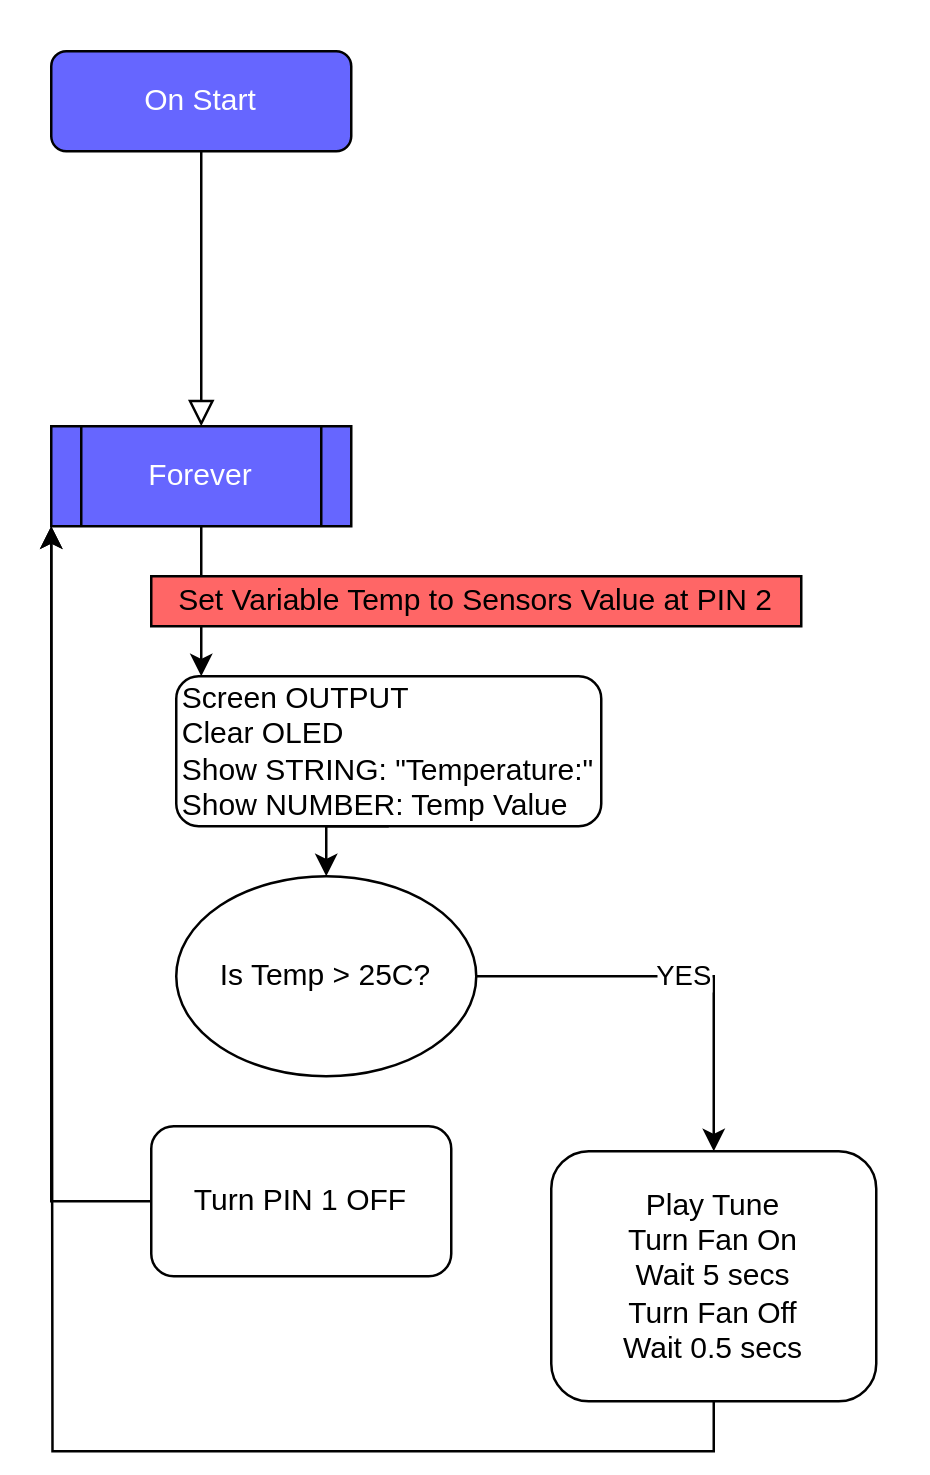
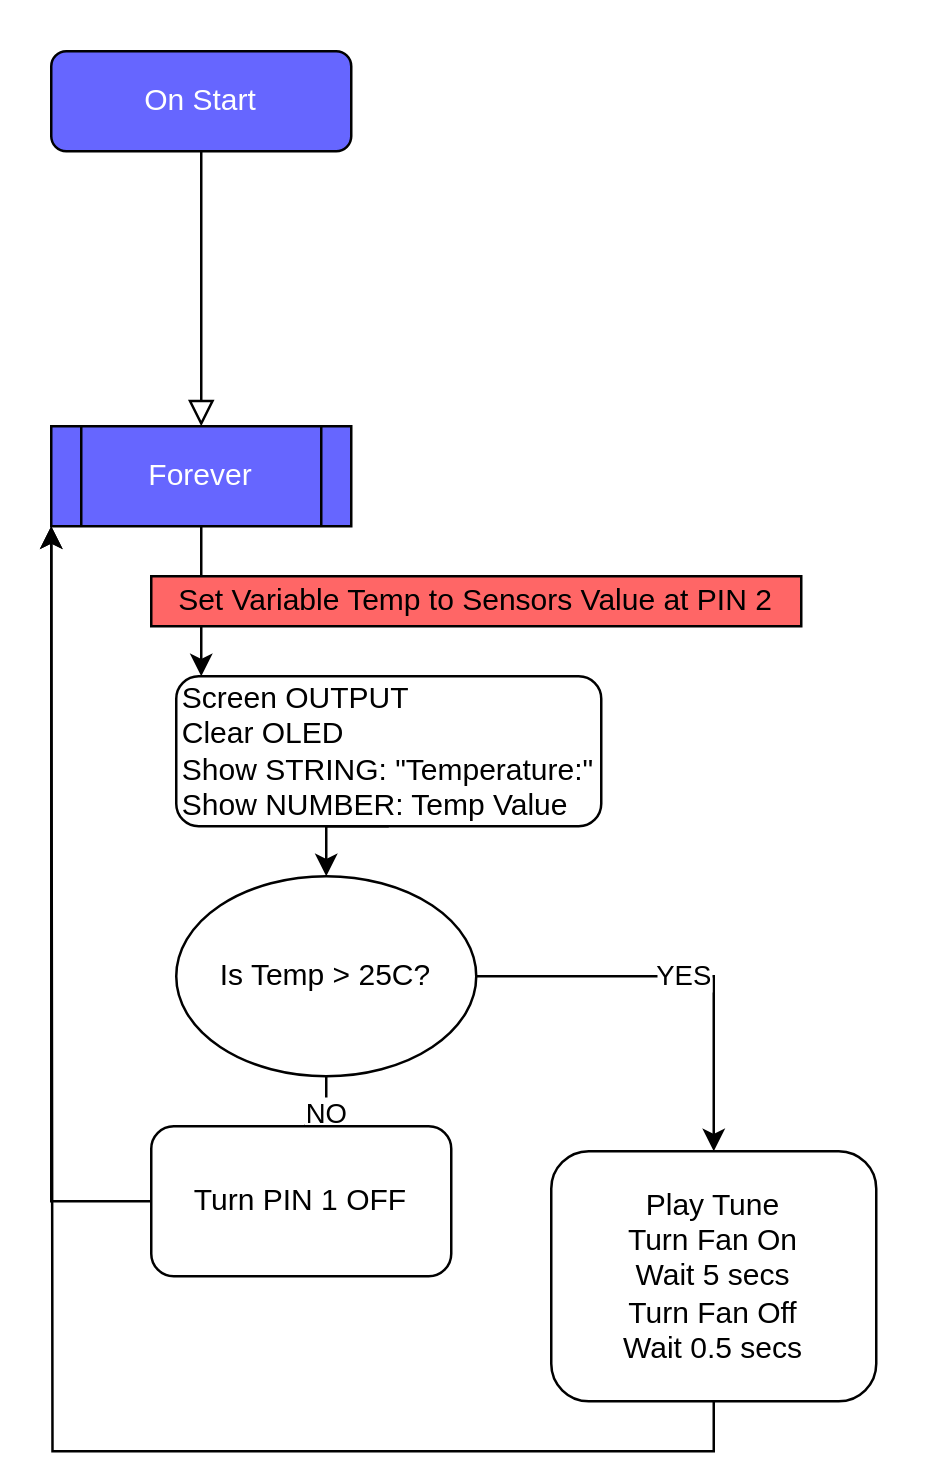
edge "Is Temp > 25C?" -> "Turn PIN 1 OFF": added, label "NO"
